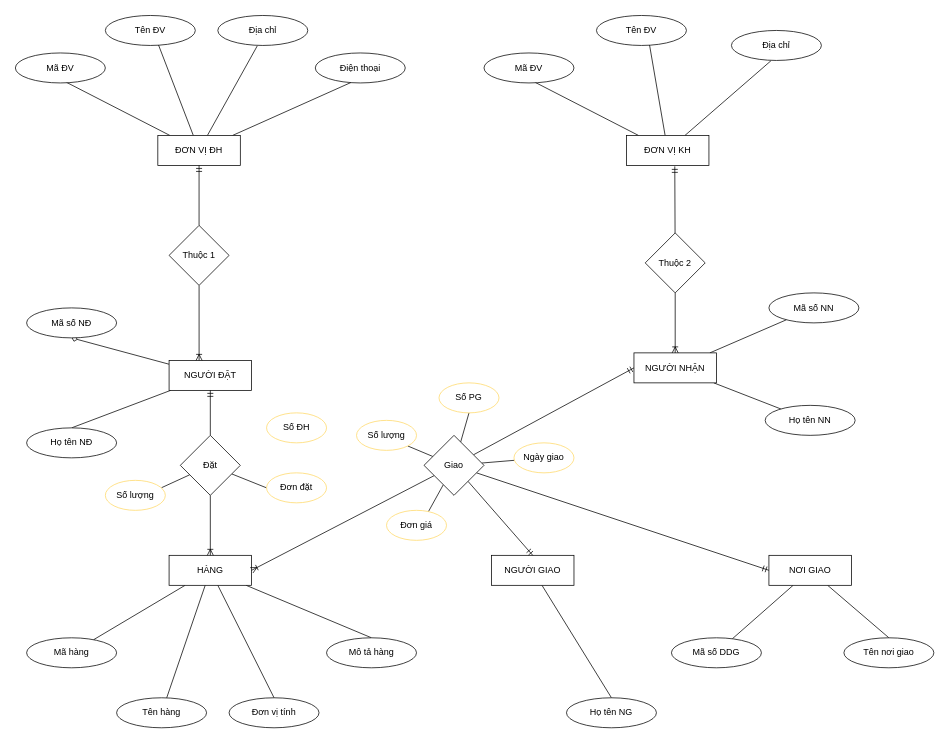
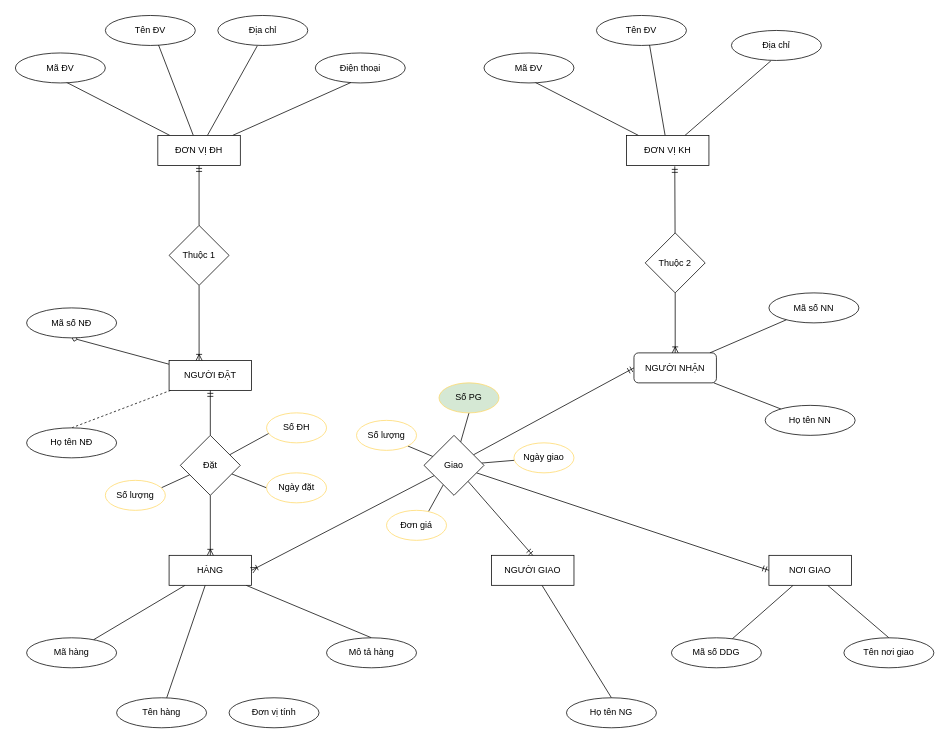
node "NGƯỜI NHẬN": shape rectangle -> rounded rectangle
node "Số PG": fillcolor #ffffff -> #d5e8d4
edge "NGƯỜI ĐẶT" -- "Họ tên NĐ": style solid -> dashed
edge "Số ĐH" -- "Đặt": added
node "Đơn đặt": label "Đơn đặt" -> "Ngày đặt"
edge "HÀNG" -- "Đơn vị tính": removed
